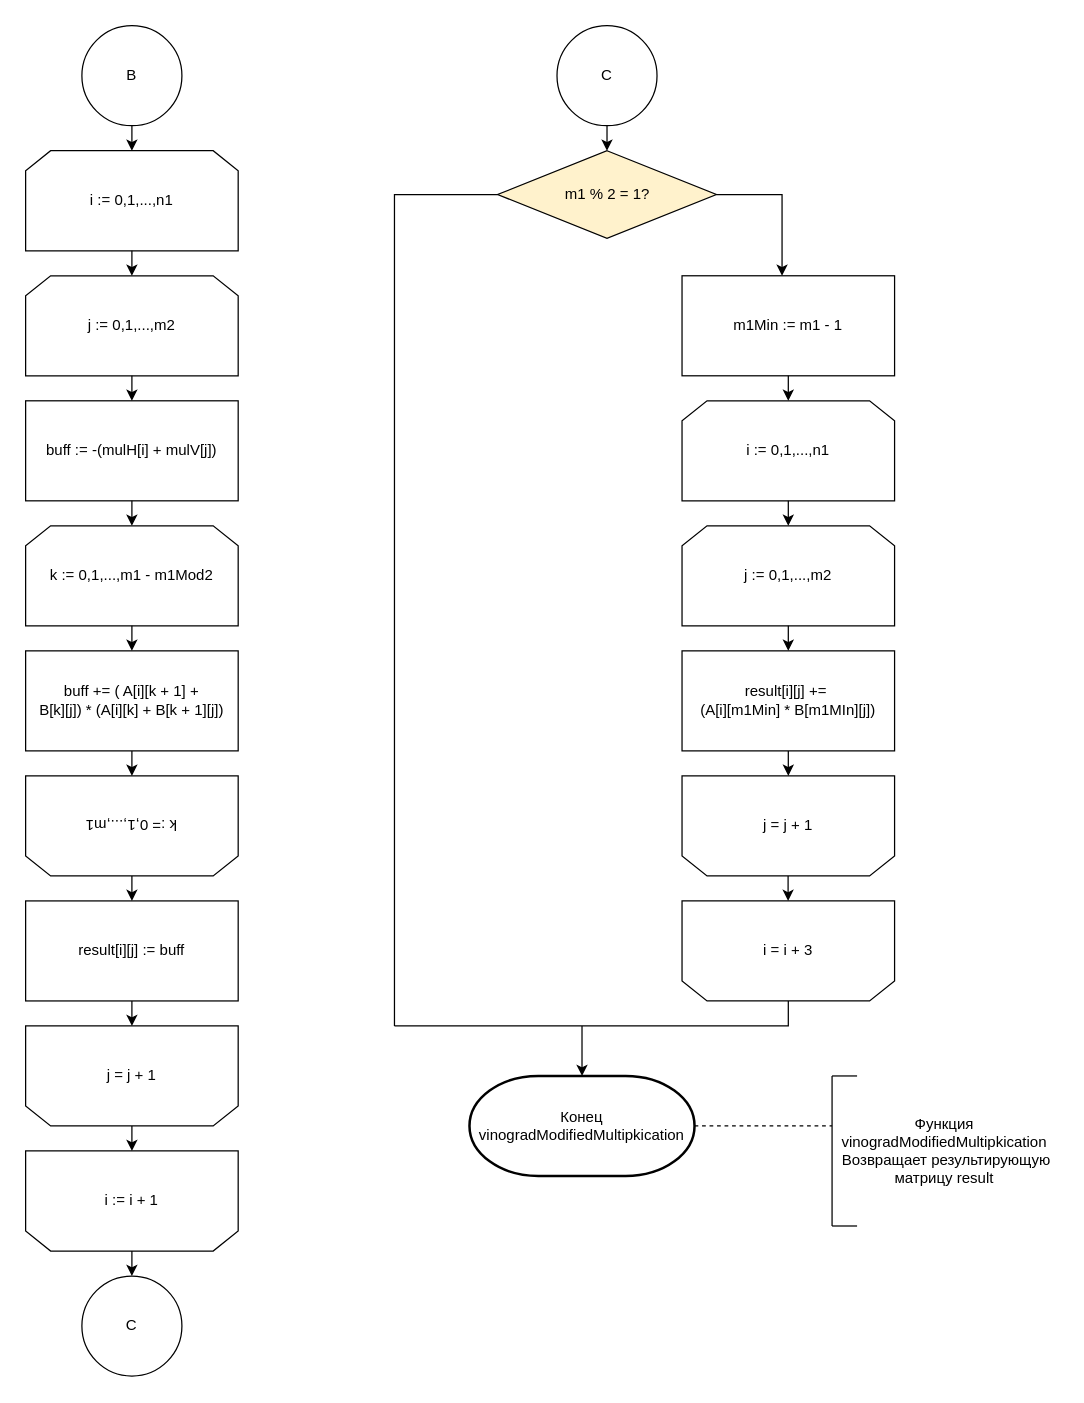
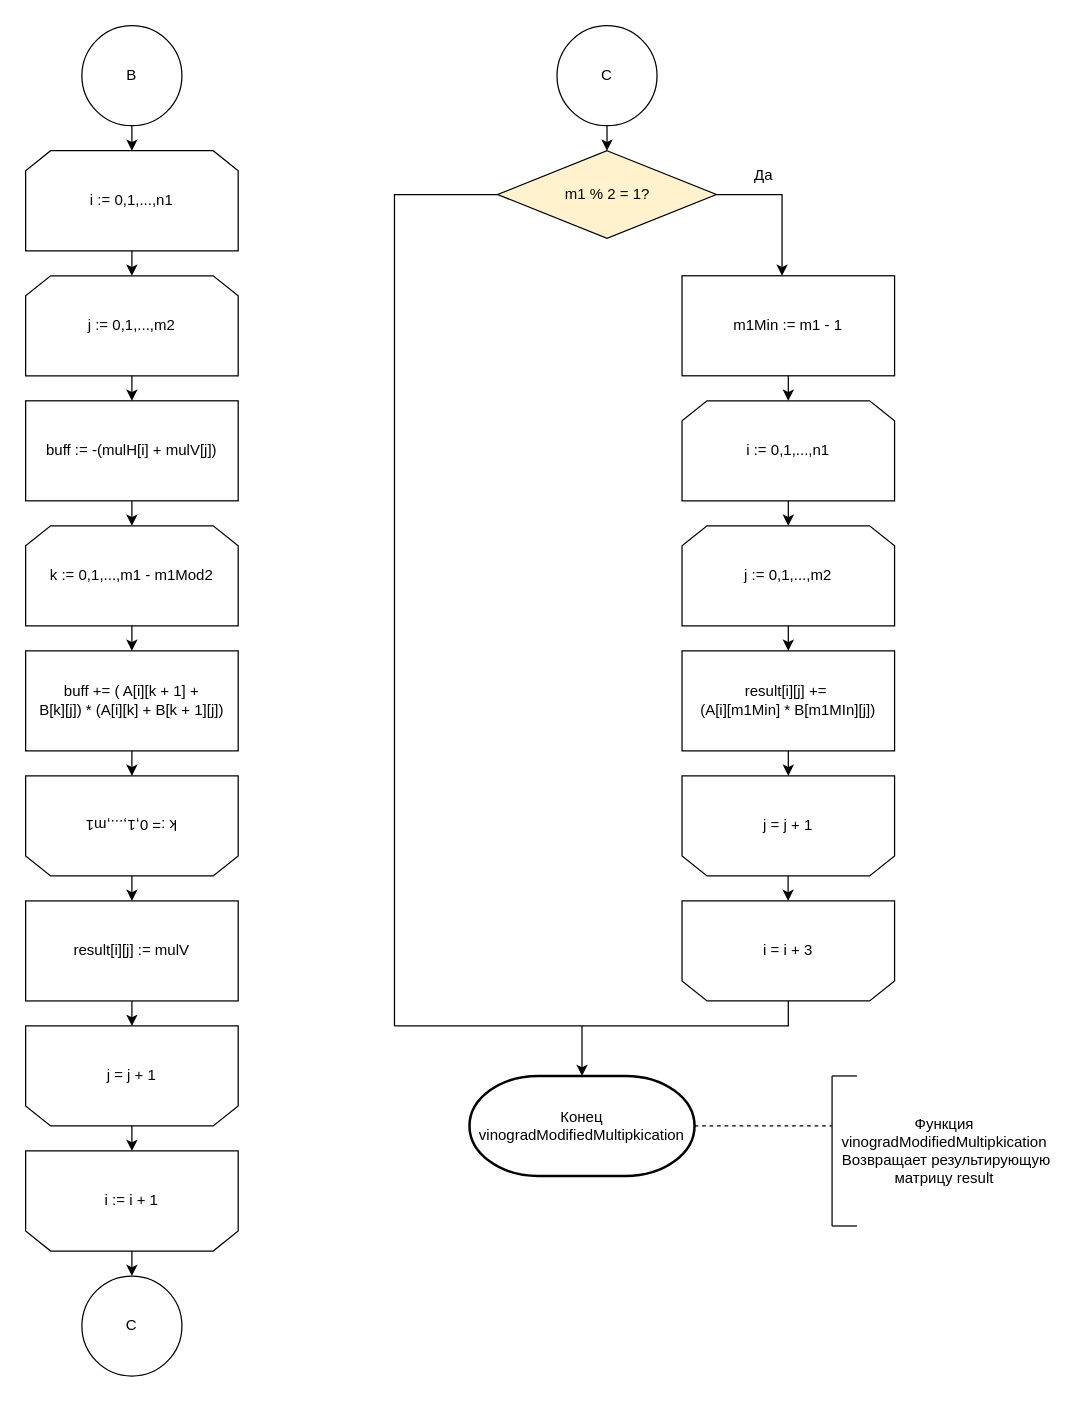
node "Да": added
node "result[i][j] := buff": label "result[i][j] := buff" -> "result[i][j] := mulV"
